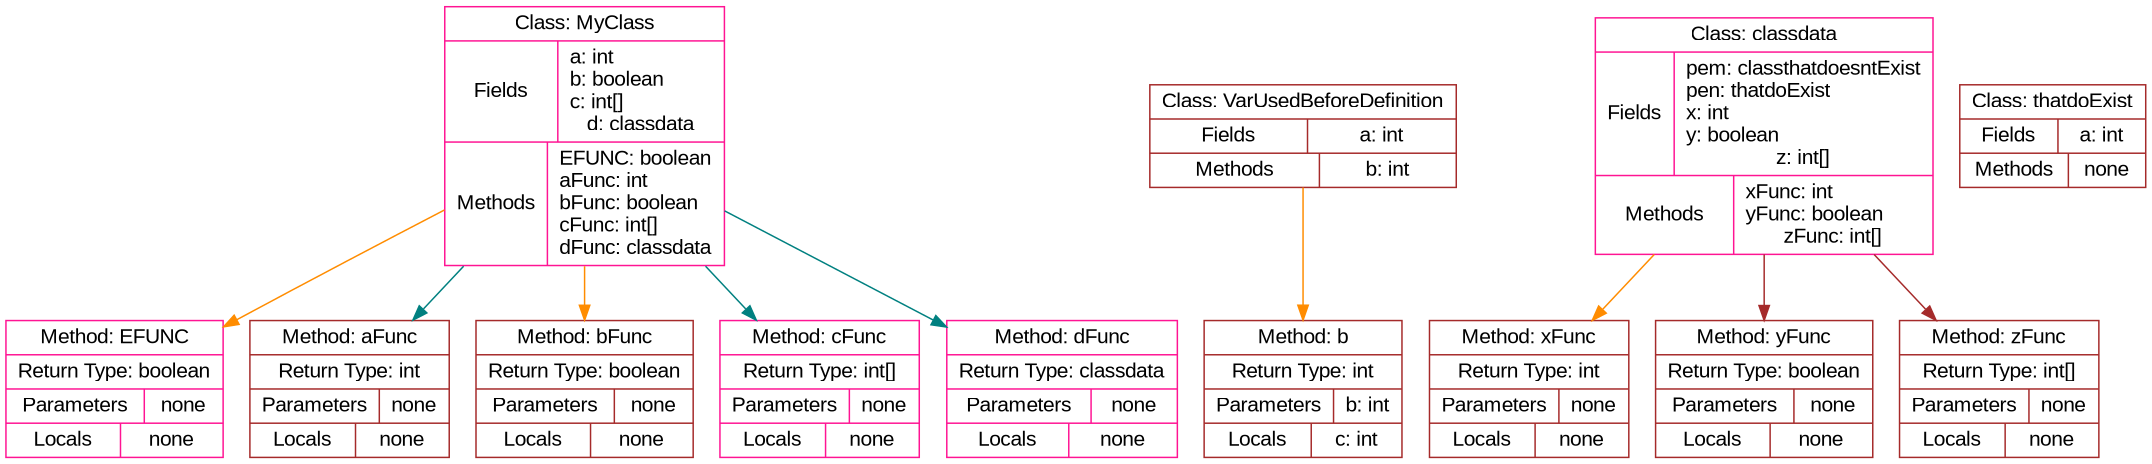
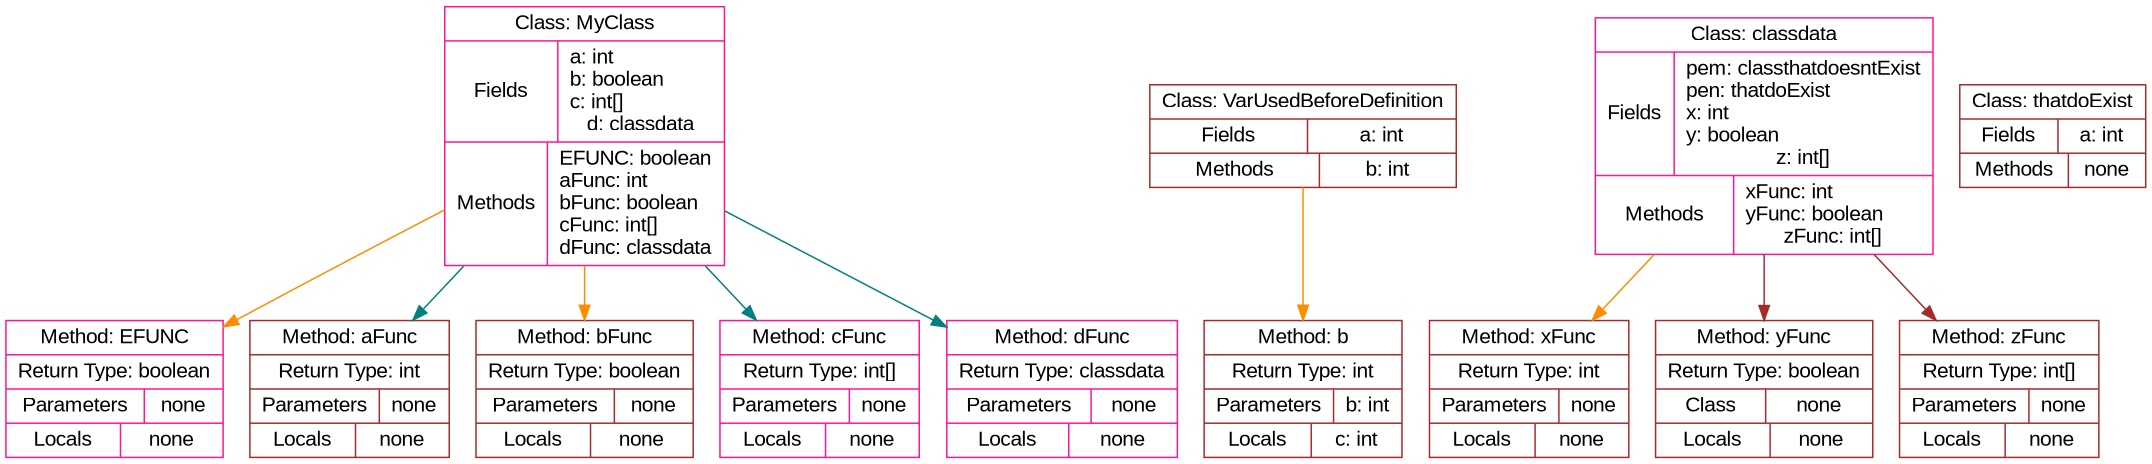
node "Method: yFunc": text "Parameters" -> "Class"
